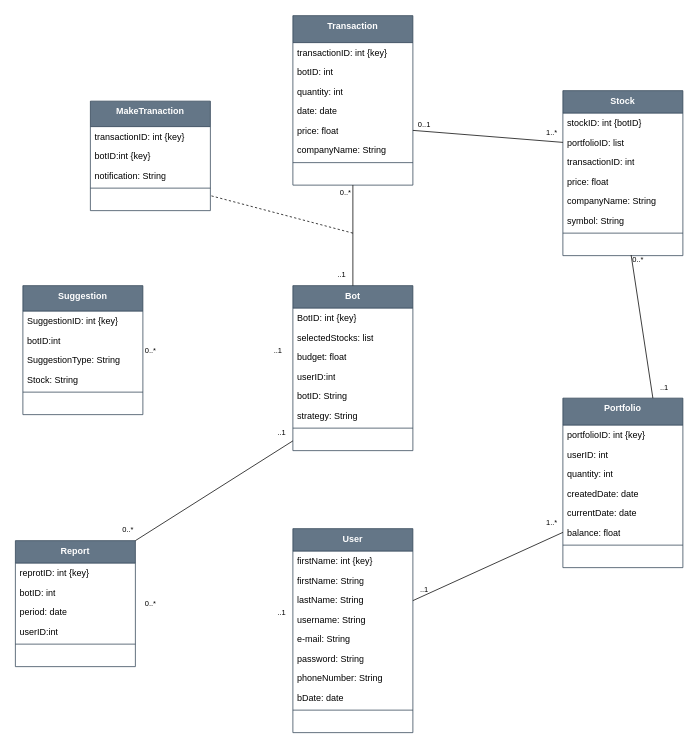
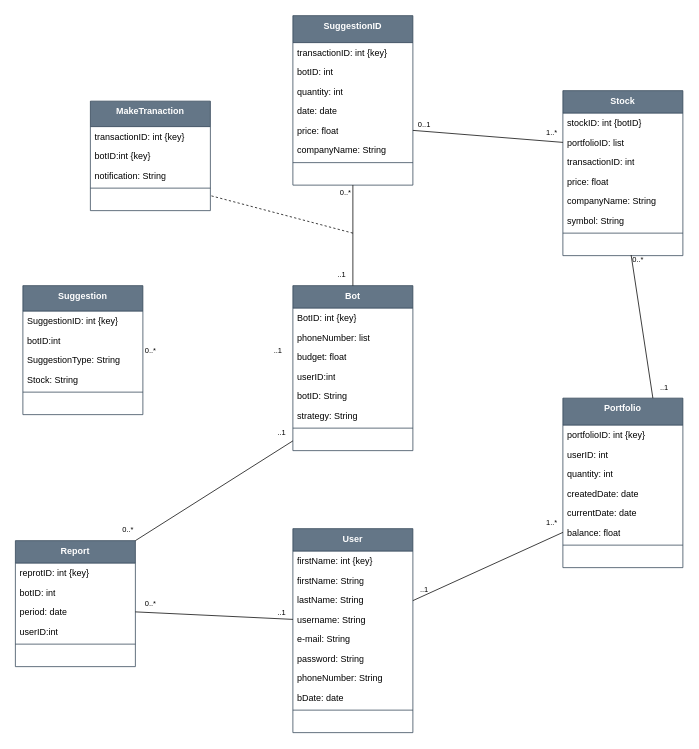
node "Transaction": label "Transaction" -> "SuggestionID"
node "selectedStocks: list": label "selectedStocks: list" -> "phoneNumber: list"
edge "period: date" -- "username: String": added
